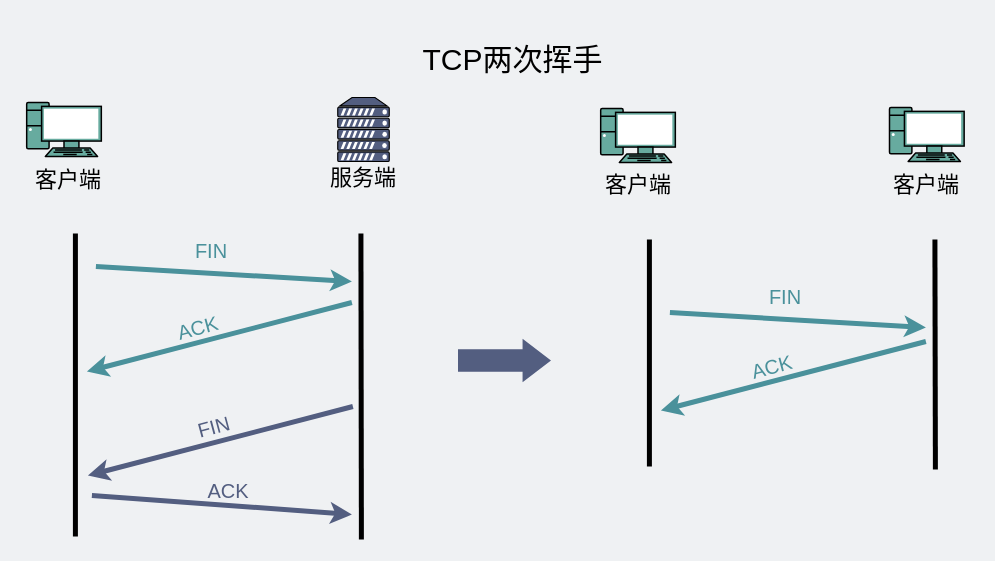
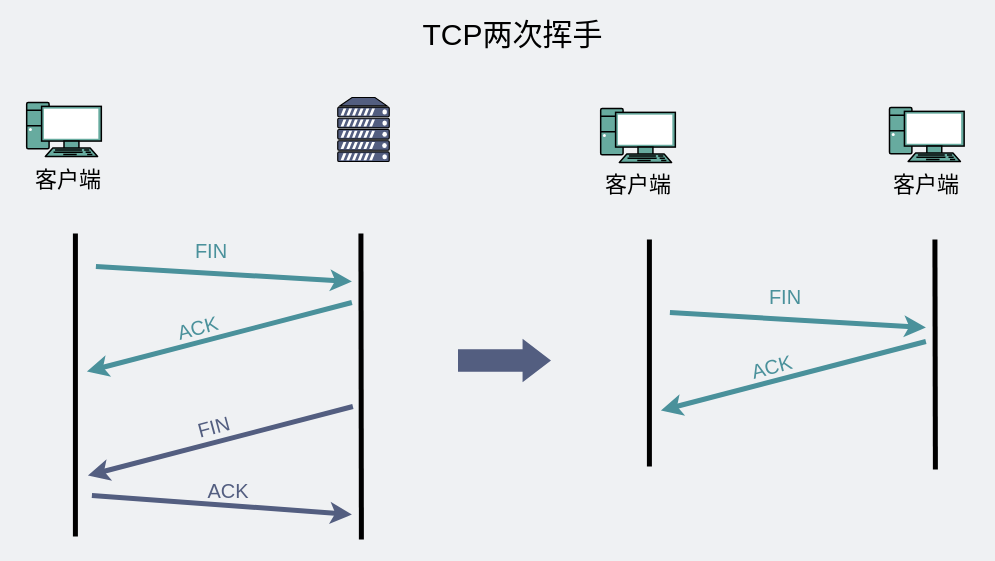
node "TCP两次挥手": moved (513, 60) -> (513, 35)
node "服务端": removed
